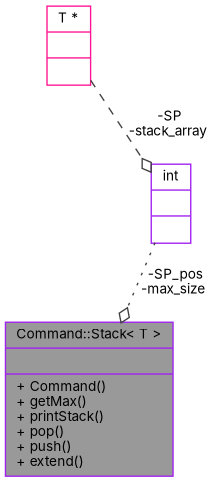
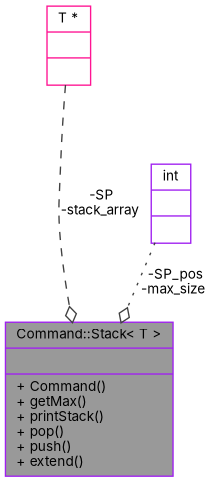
edge "T *" -> "int": now "T *" -> "Command::Stack< T >"
